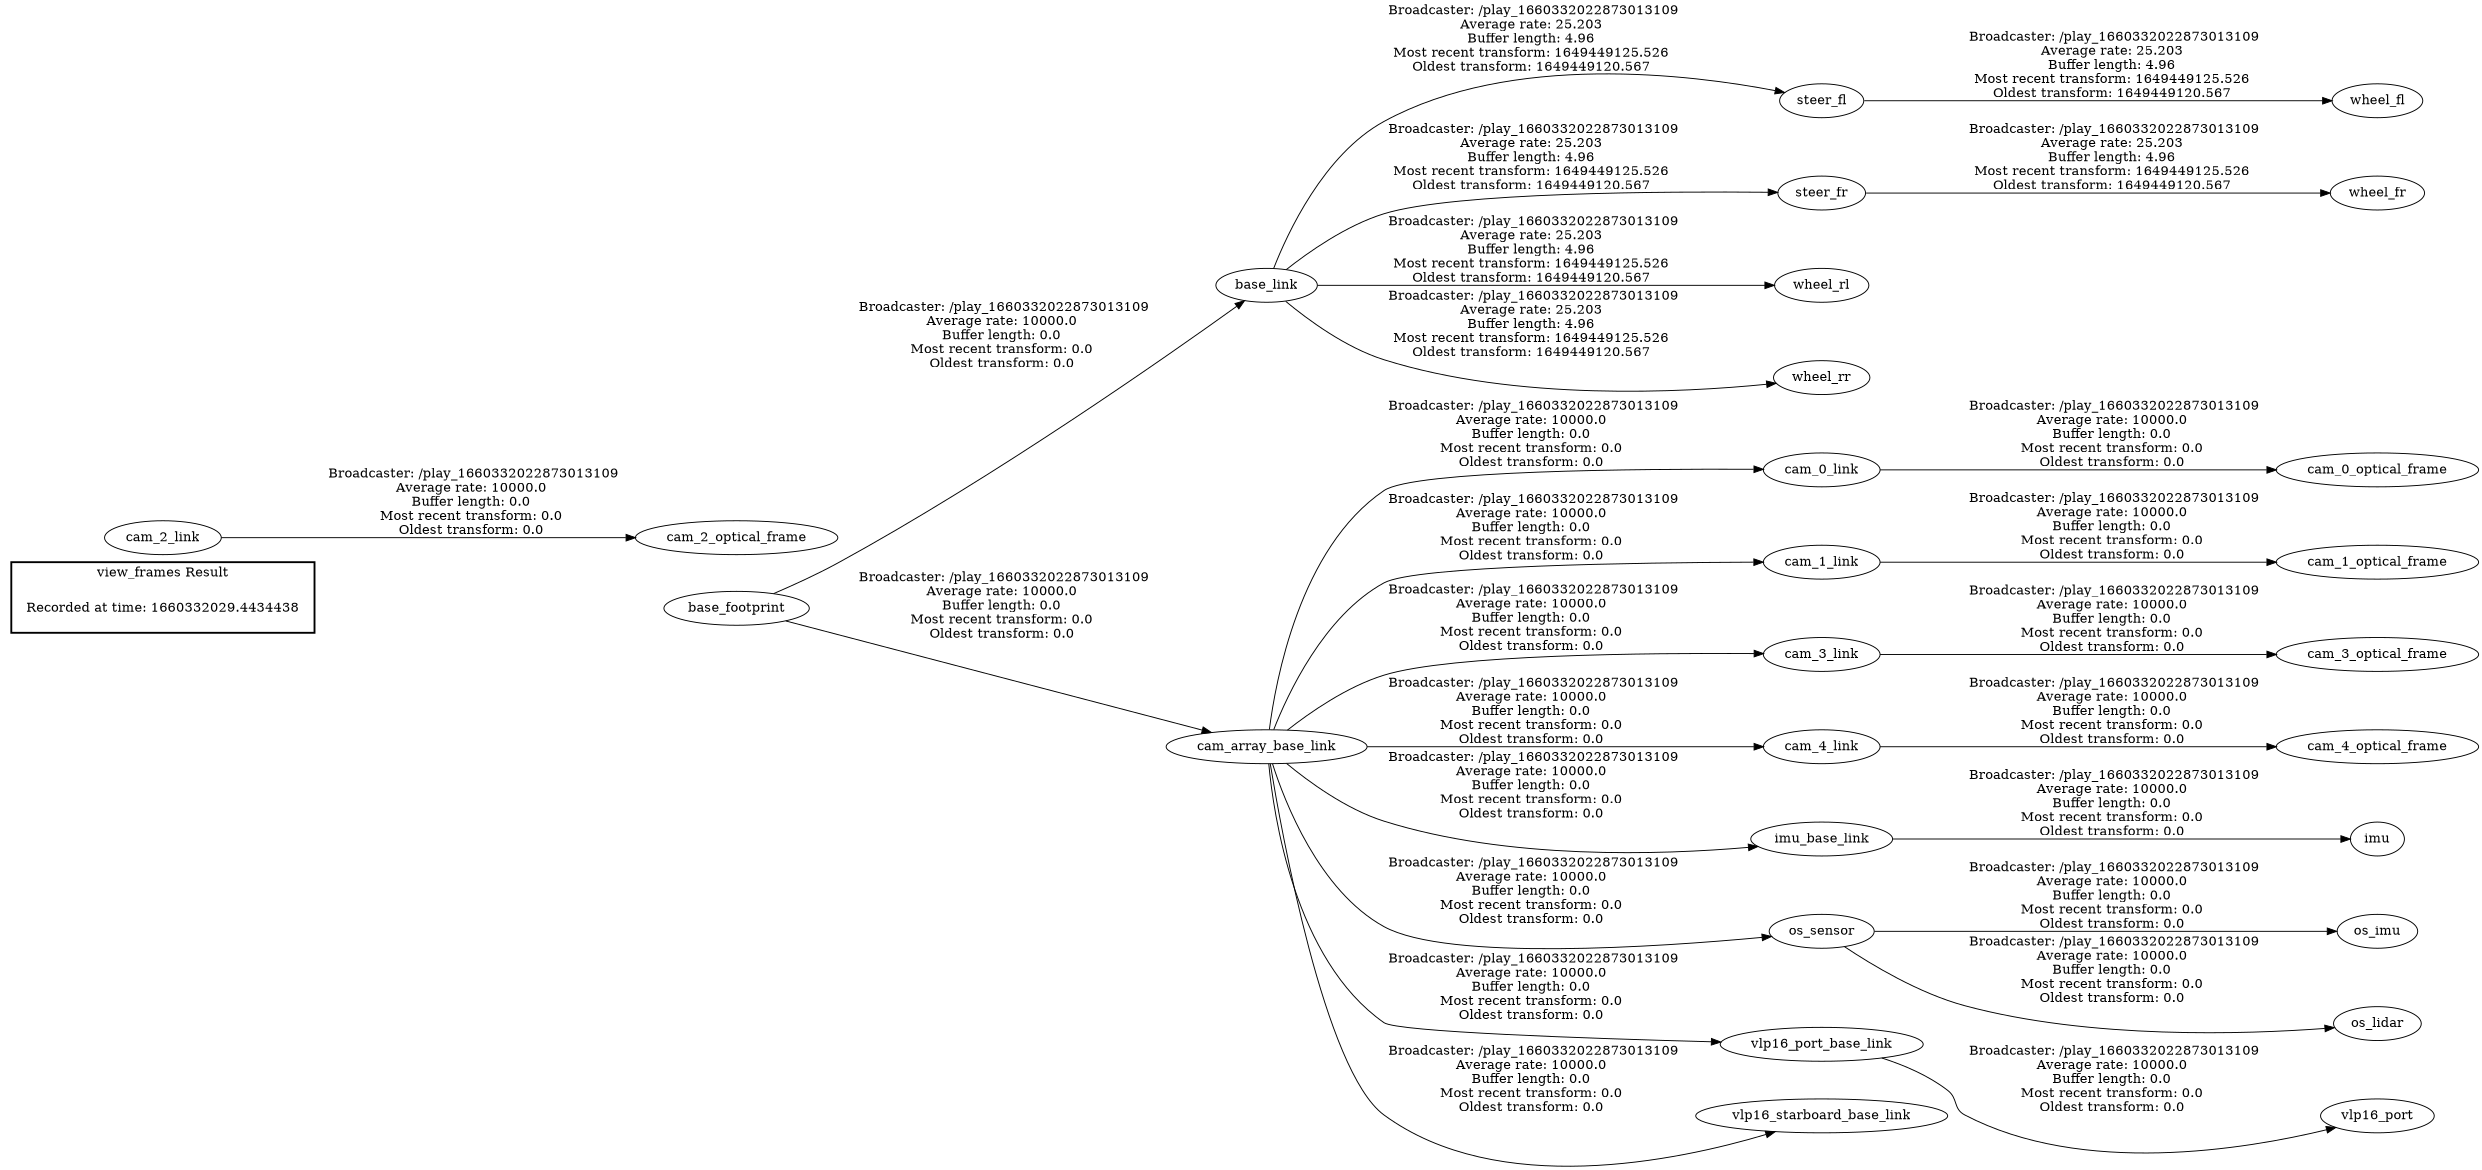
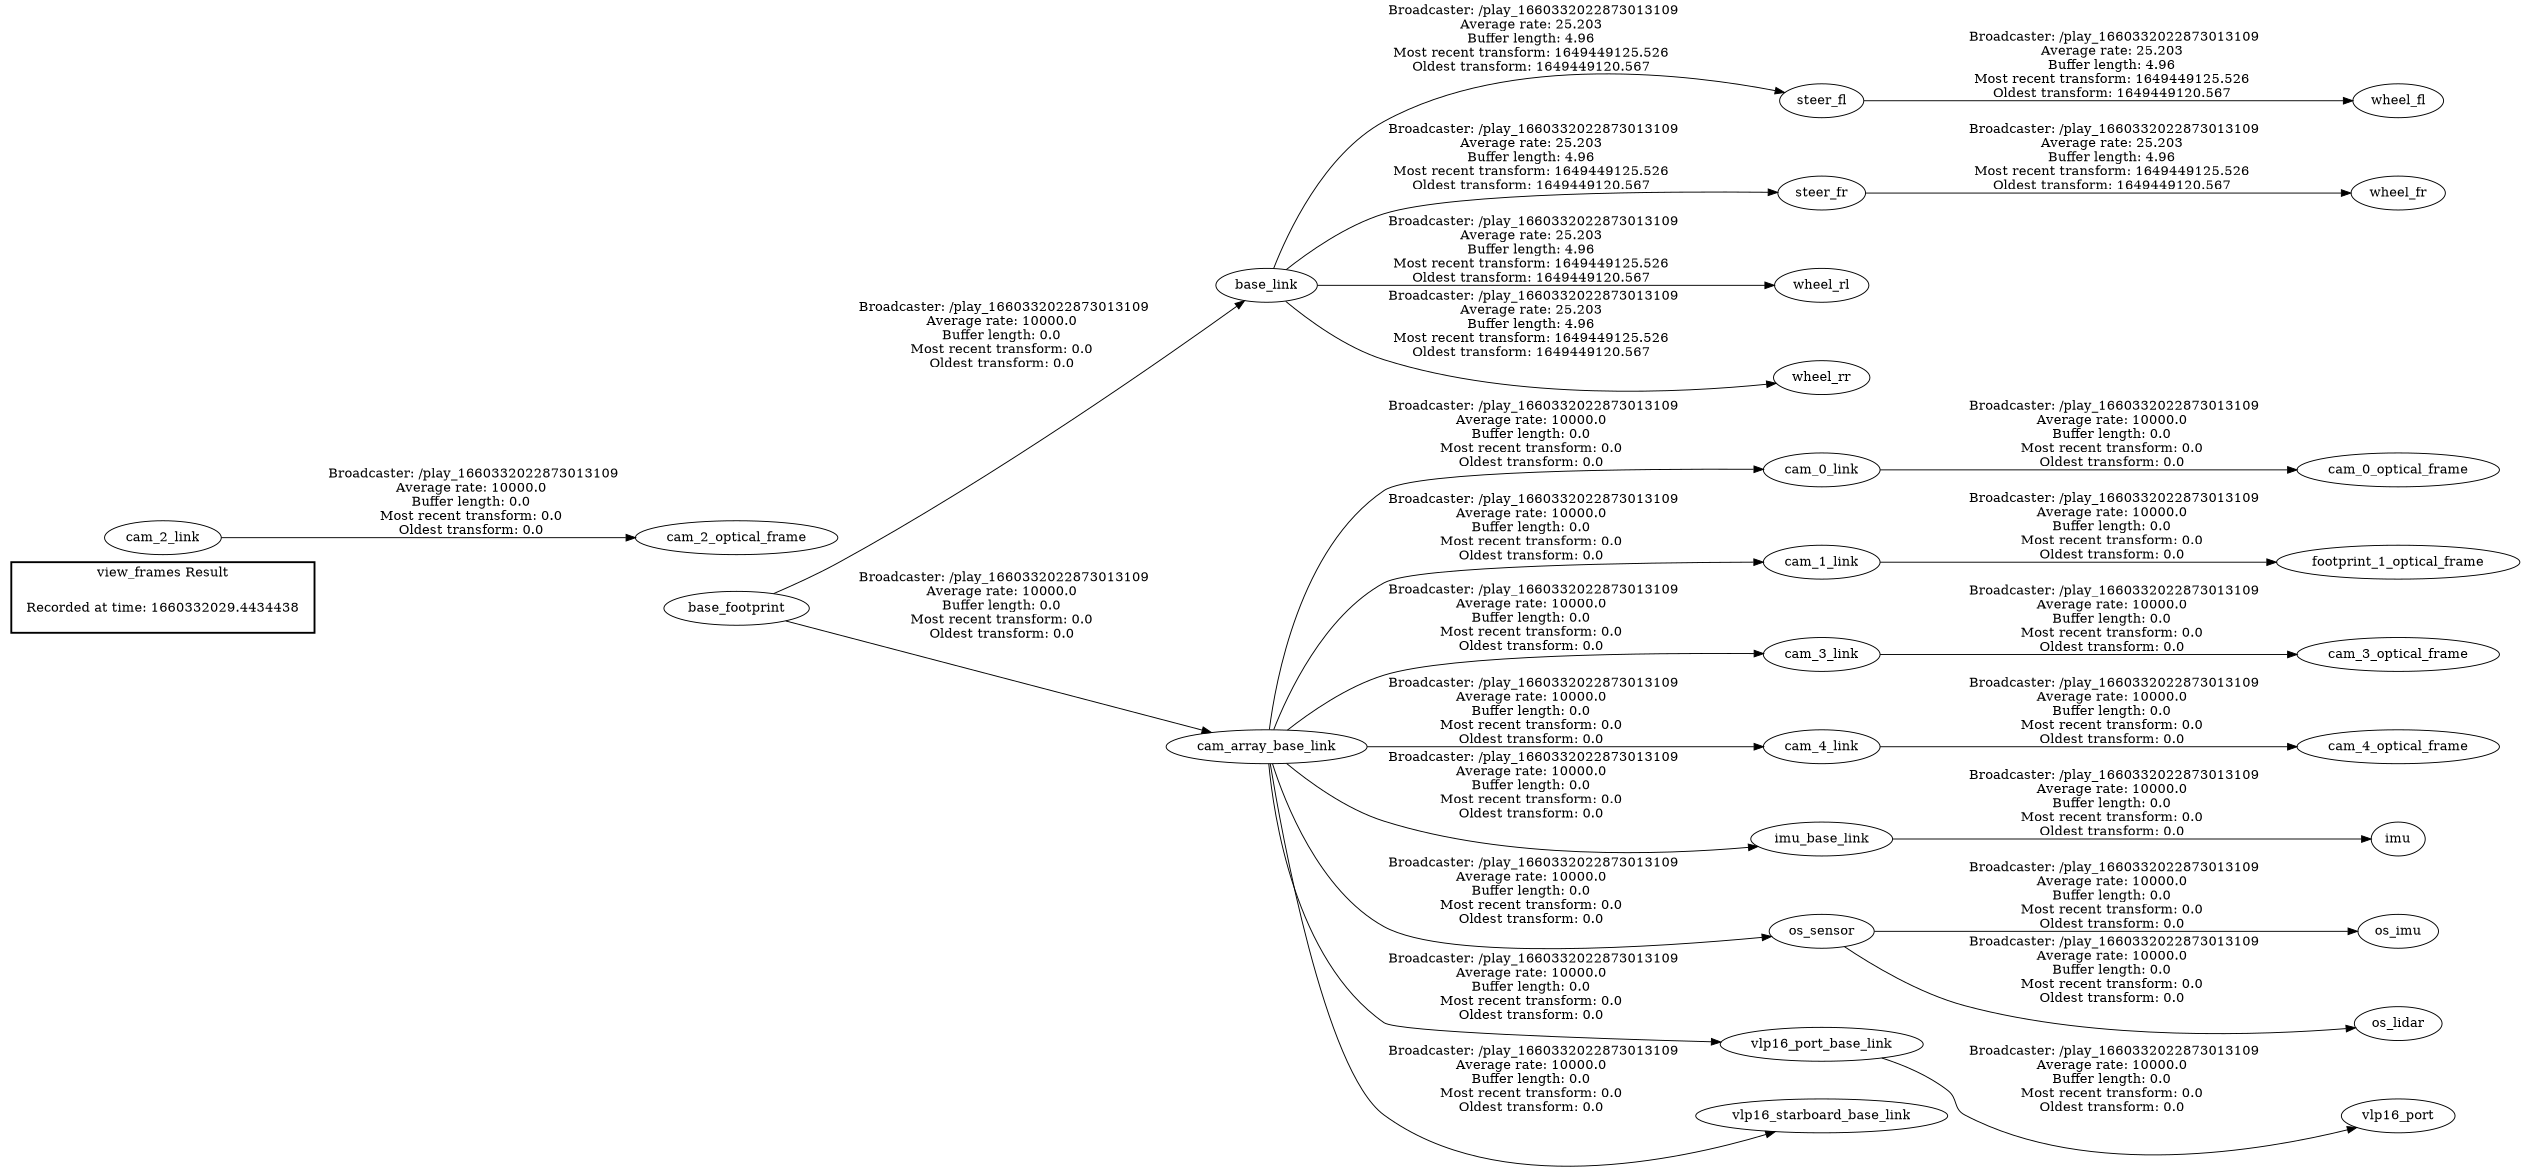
node "cam_1_optical_frame": label "cam_1_optical_frame" -> "footprint_1_optical_frame"
